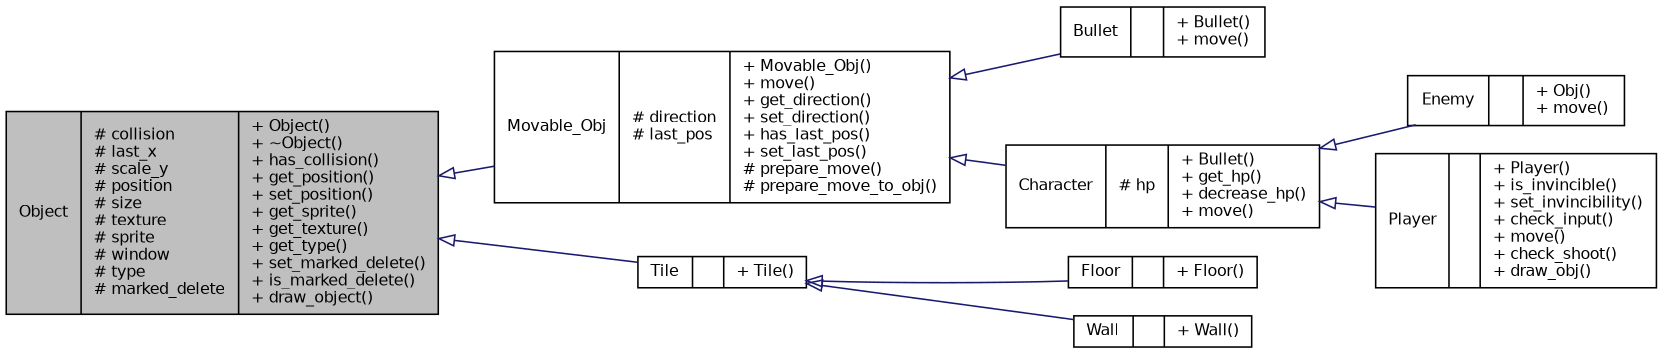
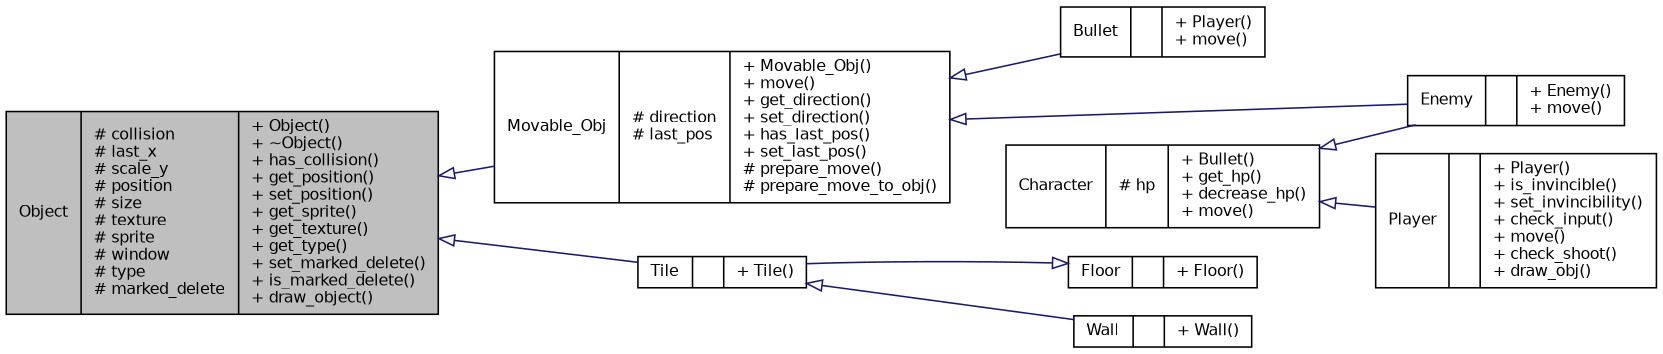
node "Bullet": text "+ Bullet()" -> "+ Player()"
node "Enemy": text "+ Obj()" -> "+ Enemy()"
edge "Character" -> "Movable_Obj": now "Enemy" -> "Movable_Obj"
edge "Floor" -> "Tile": reversed
